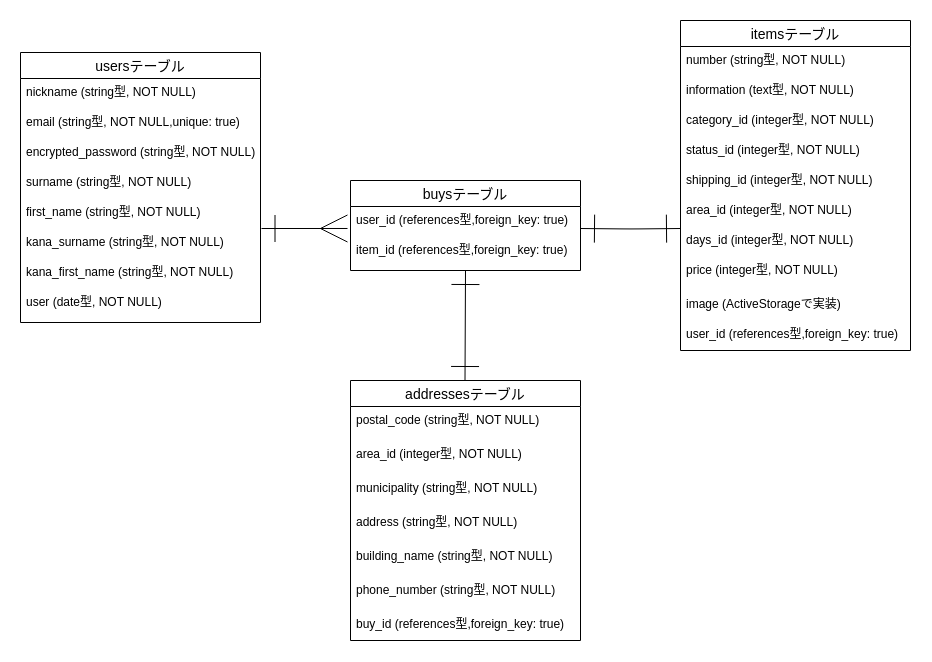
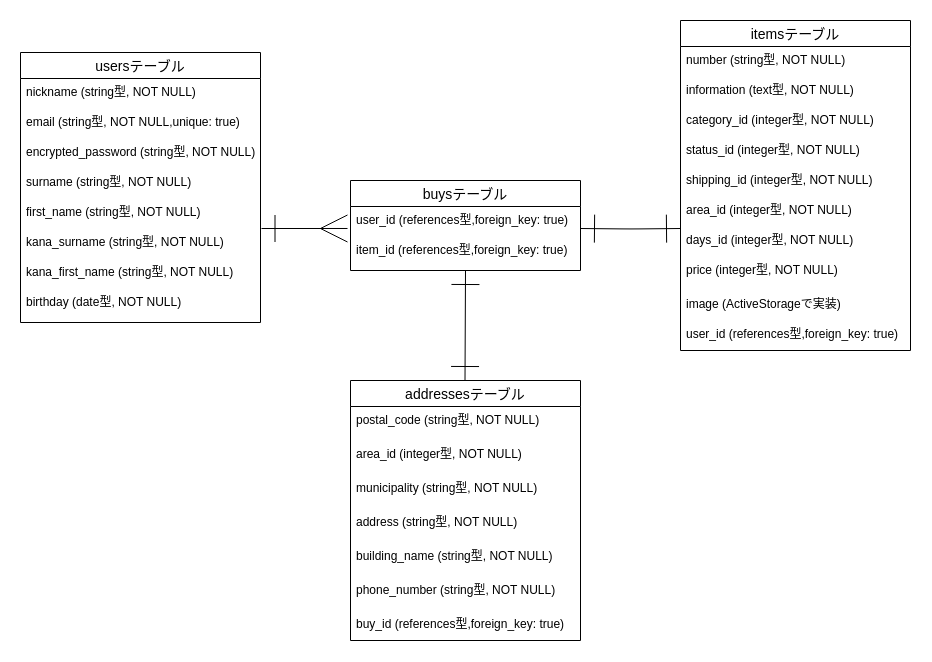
node "user (date型, NOT NULL)": label "user (date型, NOT NULL)" -> "birthday (date型, NOT NULL)"
